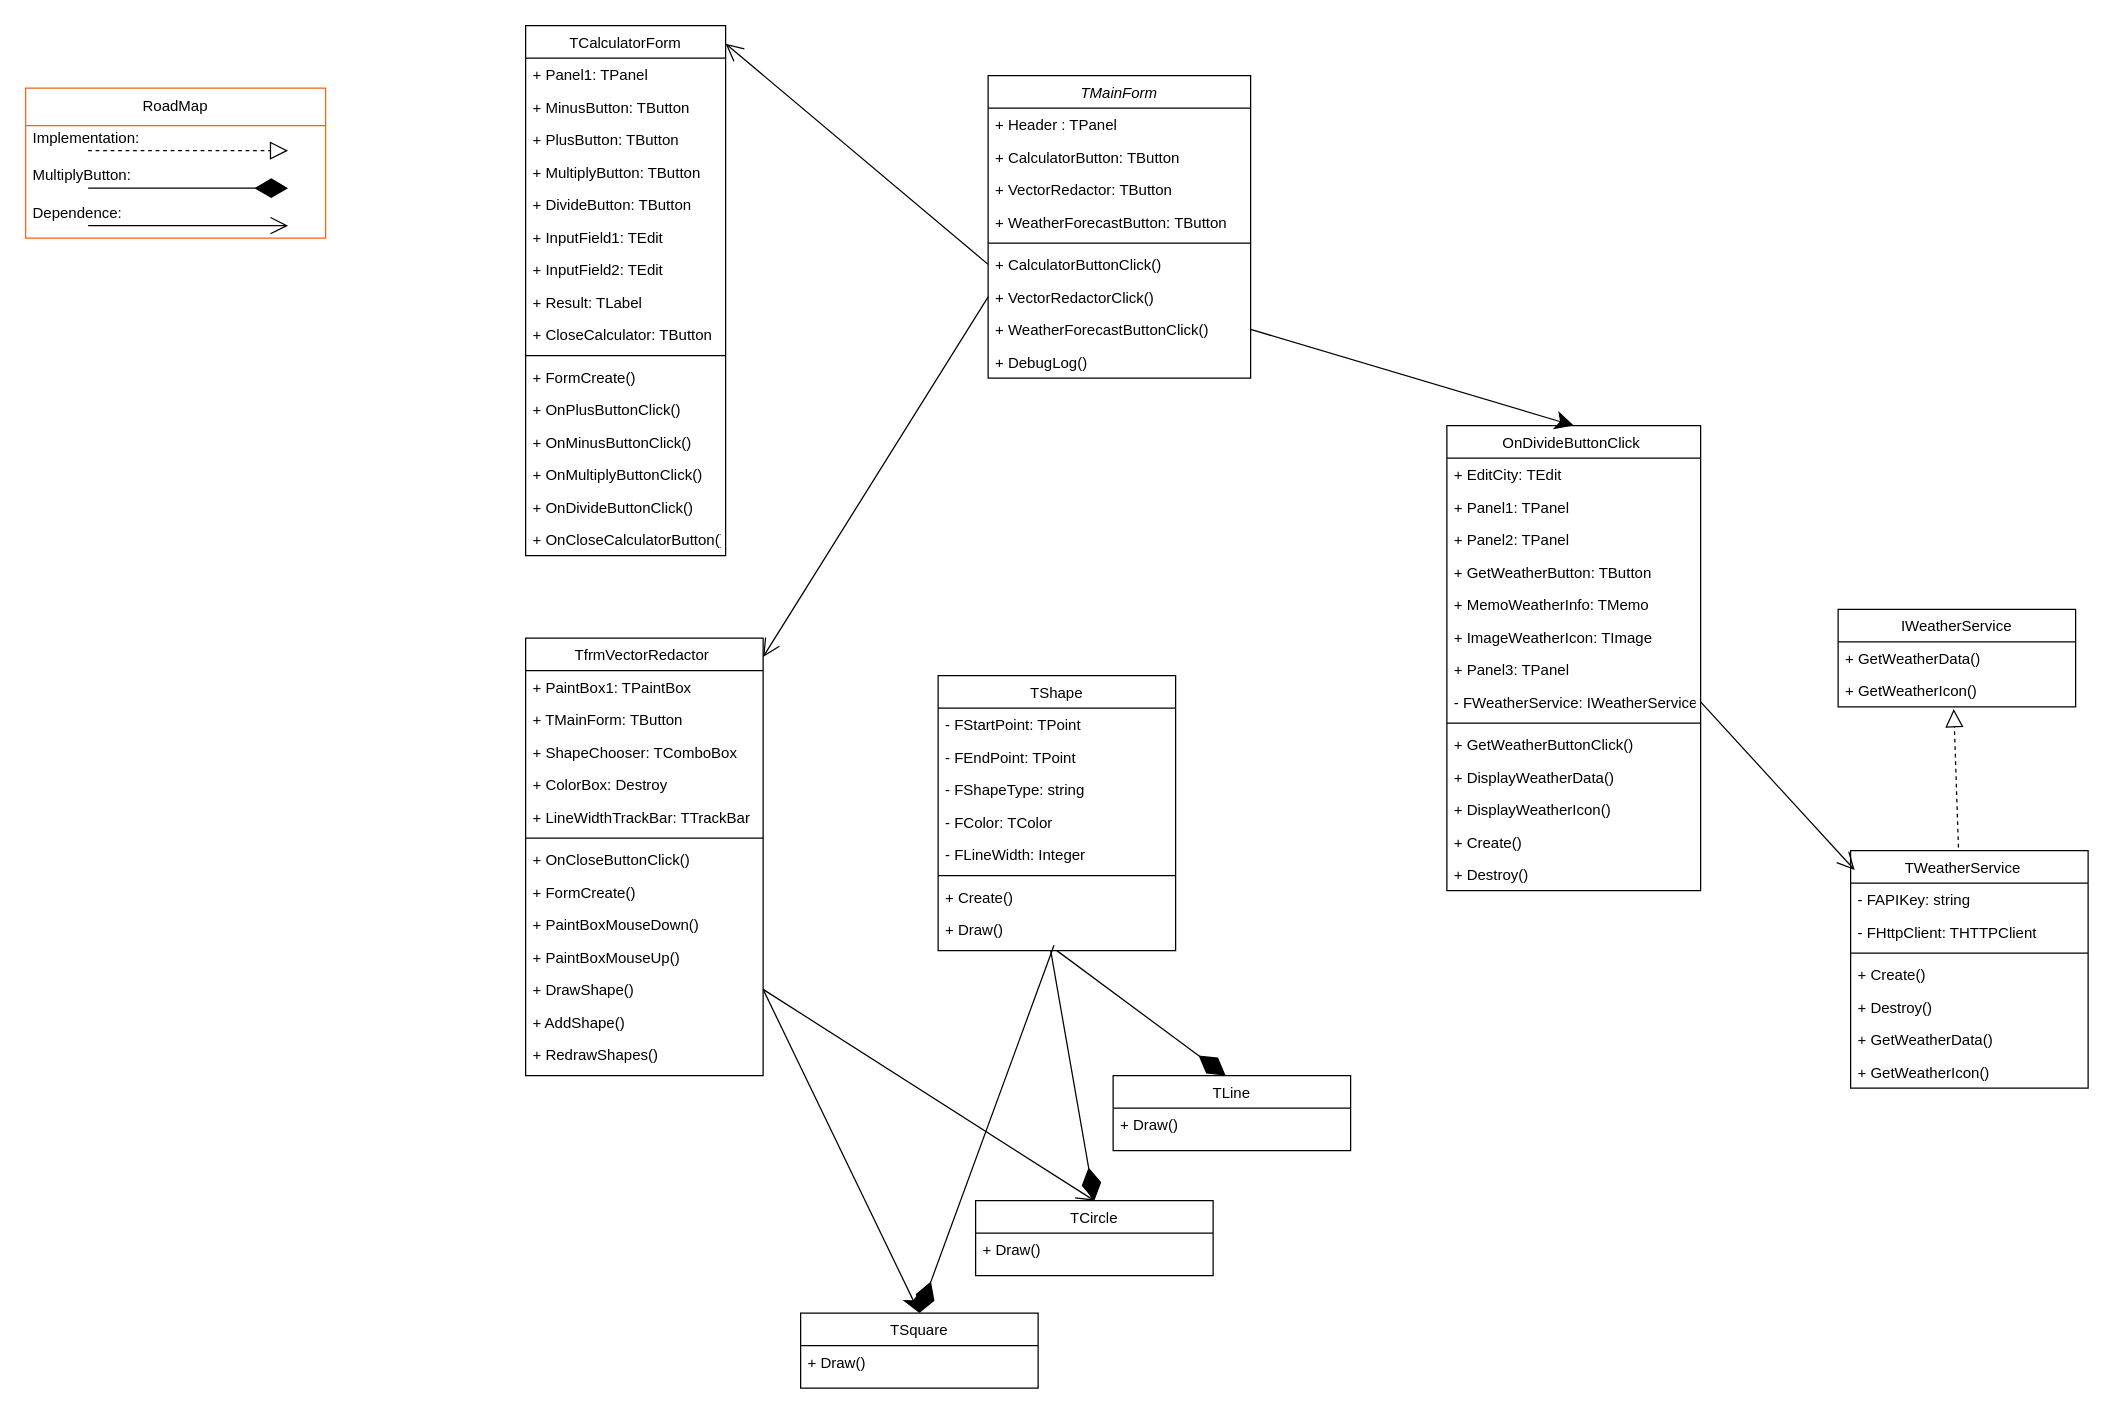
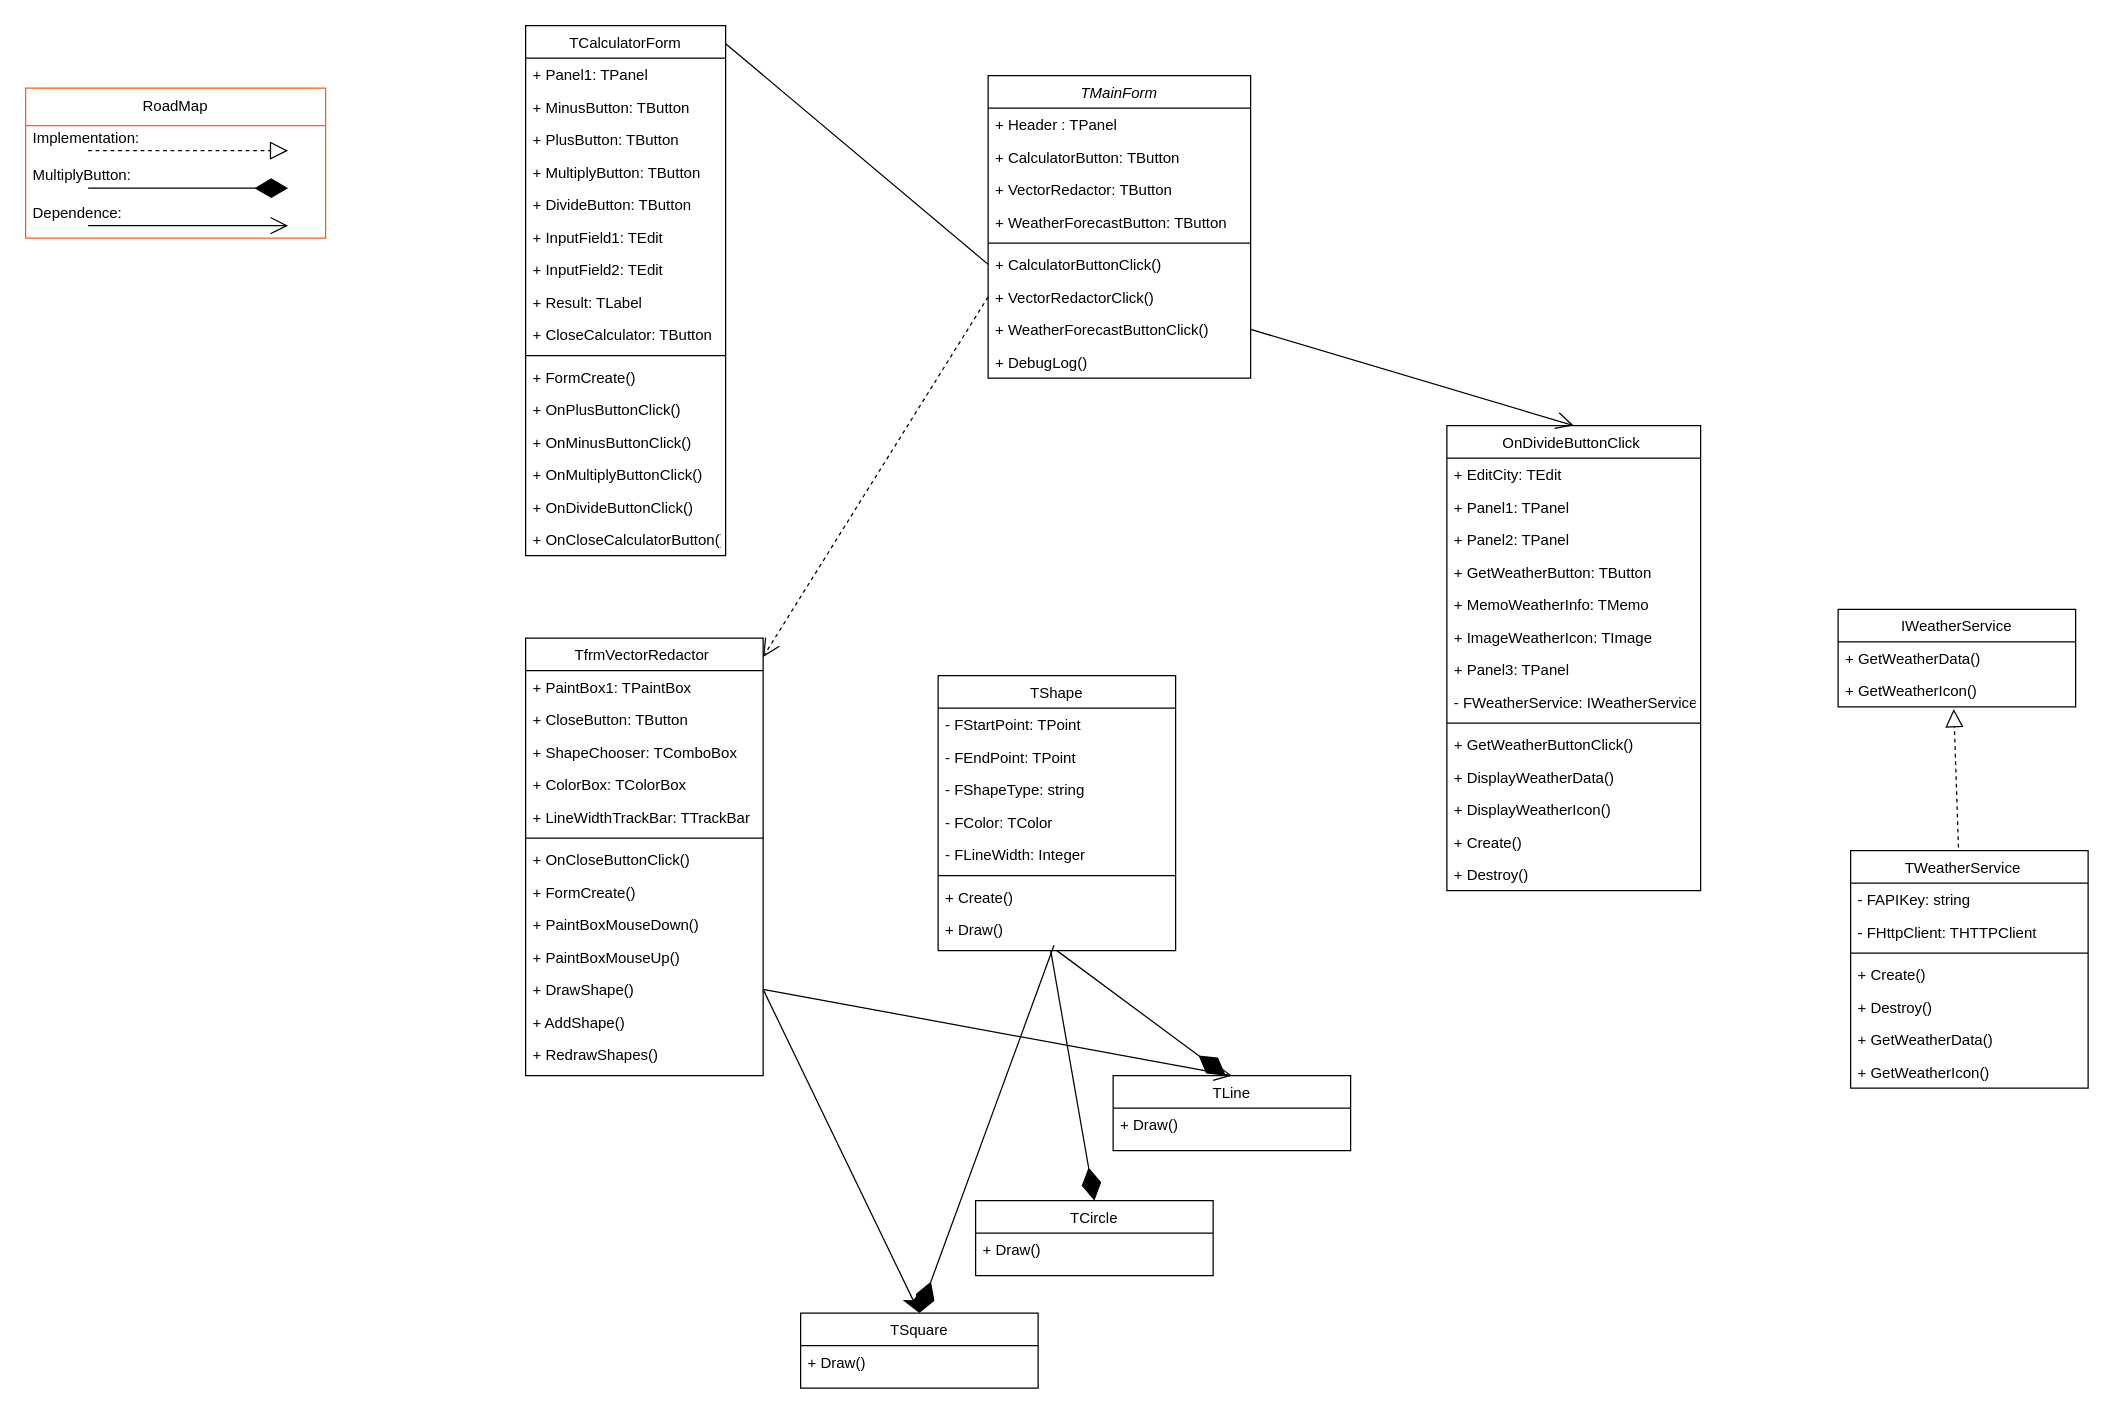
edge "+ CalculatorButtonClick()" -> "TCalculatorForm": arrowhead open -> none
edge "+ WeatherForecastButtonClick()" -> "OnDivideButtonClick": arrowhead classic -> open
edge "+ VectorRedactorClick()" -> "TfrmVectorRedactor": style solid -> dashed
node "+ TMainForm: TButton": label "+ TMainForm: TButton" -> "+ CloseButton: TButton"
node "+ ColorBox: Destroy": label "+ ColorBox: Destroy" -> "+ ColorBox: TColorBox"
edge "- FWeatherService: IWeatherService" -> "TWeatherService": removed
edge "+ DrawShape()" -> "TLine": added
edge "+ DrawShape()" -> "TCircle": removed
